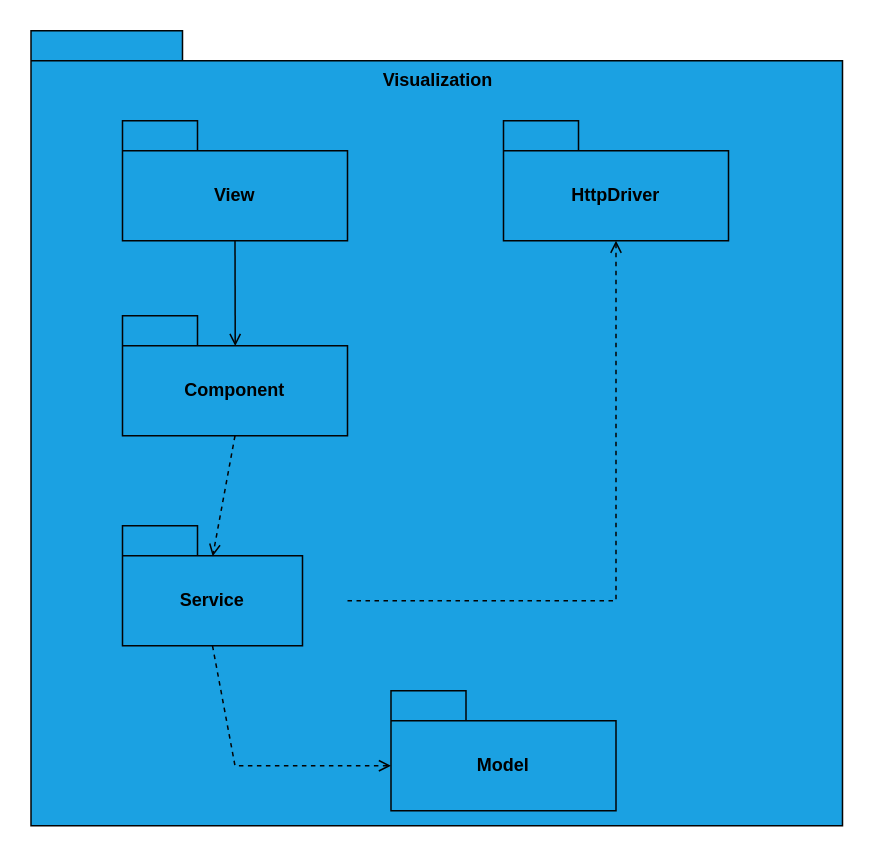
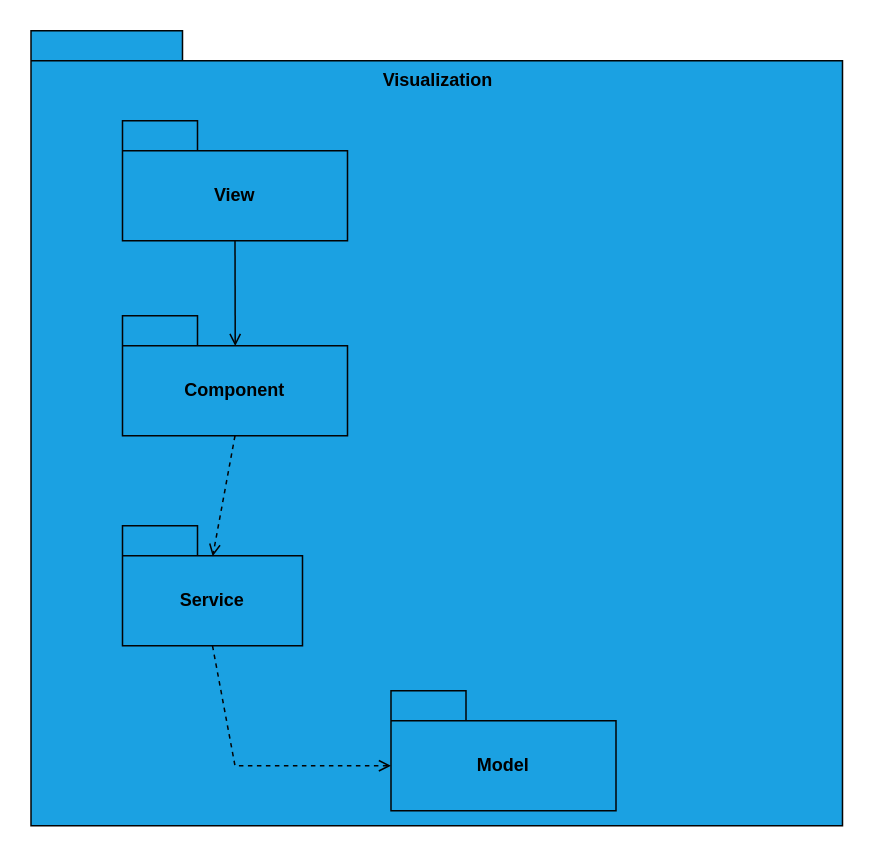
node "HttpDriver": removed
edge "Service" -> "HttpDriver": removed
